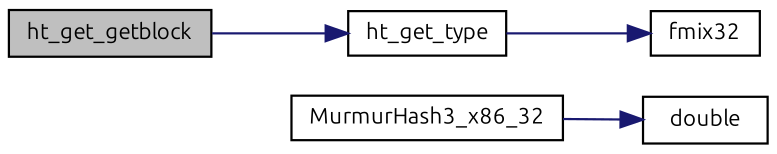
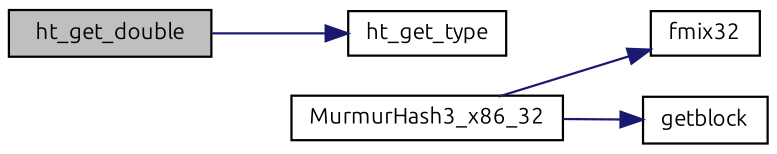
node "ht_get_getblock": label "ht_get_getblock" -> "ht_get_double"
edge "ht_get_type" -> "fmix32": now "MurmurHash3_x86_32" -> "fmix32"
node "double": label "double" -> "getblock"
